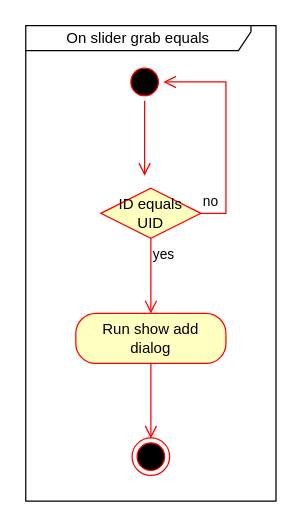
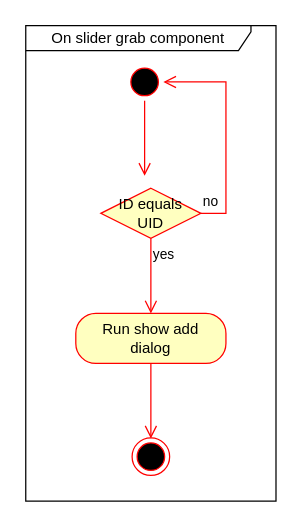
node "On slider grab equals": label "On slider grab equals" -> "On slider grab component"
